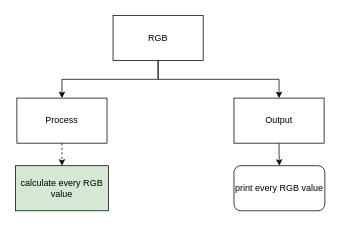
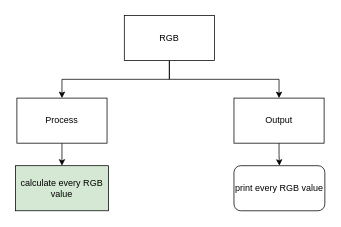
node "RGB": moved (158, 38) -> (169, 38)
edge "Process" -> "calculate every RGB value": style dashed -> solid
